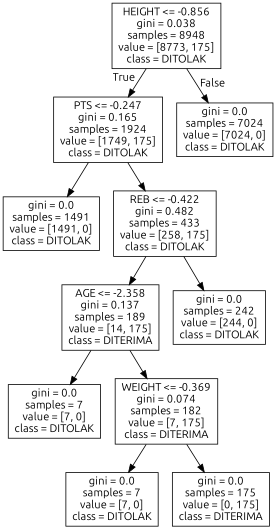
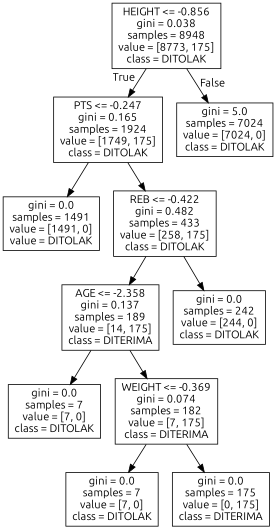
node "gini = 0.0 samples = 7024 value = [7024, 0] class = DITOLAK": label "gini = 0.0 samples = 7024 value = [7024, 0] class = DITOLAK" -> "gini = 5.0 samples = 7024 value = [7024, 0] class = DITOLAK"
node "gini = 0.0 samples = 1491 value = [1491, 0] class = DITOLAK": label "gini = 0.0 samples = 1491 value = [1491, 0] class = DITOLAK" -> "gini = 0.0 samples = 1491 value = [1491, 0] value = DITOLAK"
